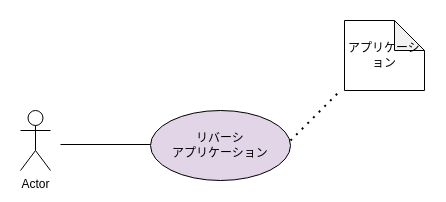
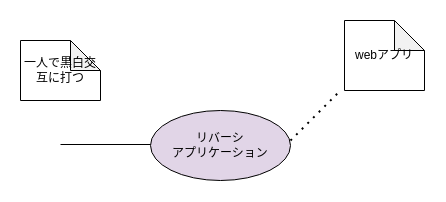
node "アプリケーション": label "アプリケーション" -> "webアプリ"
node "一人で黒白交互に打つ": added
node "Actor": removed
